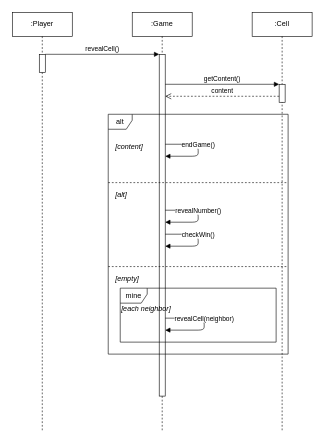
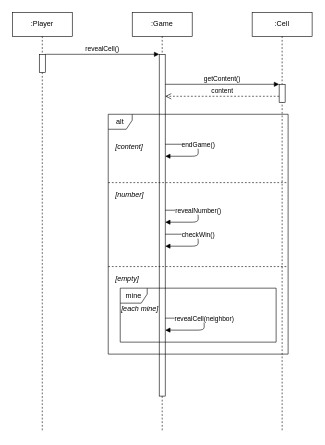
node "[alt]": label "[alt]" -> "[number]"
node "[each neighbor]": label "[each neighbor]" -> "[each mine]"
